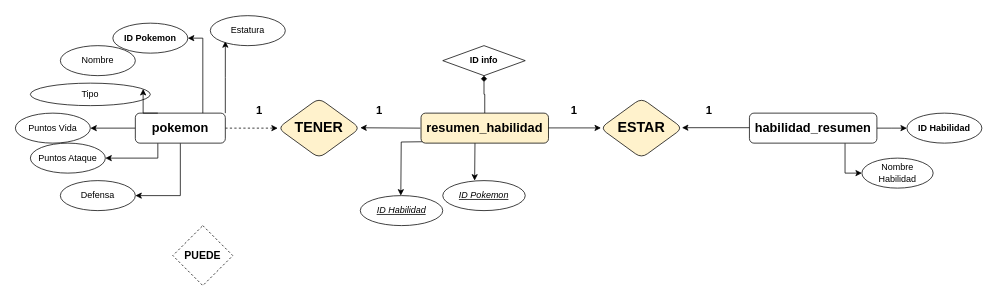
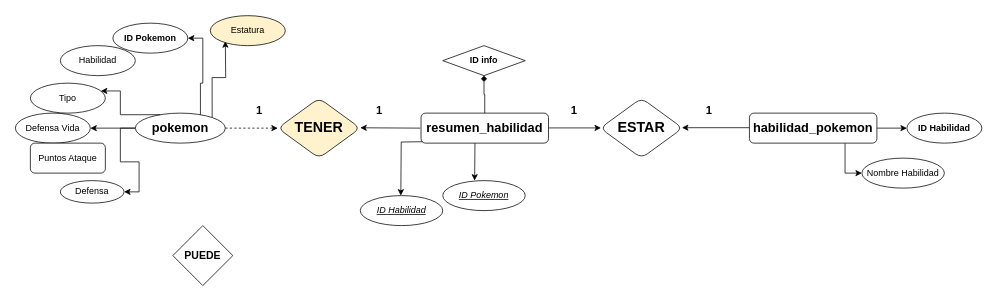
node "Estatura": fillcolor #ffffff -> #fff2cc
node "Nombre": label "Nombre" -> "Habilidad"
node "Tipo": size 120x23 -> 75x30
node "Puntos Vida": label "Puntos Vida" -> "Defensa Vida"
node "pokemon": shape rounded rectangle -> ellipse
node "resumen_habilidad": fillcolor #fff2cc -> #ffffff
node "ESTAR": fillcolor #fff2cc -> #ffffff
node "habilidad_resumen": label "habilidad_resumen" -> "habilidad_pokemon"
node "Puntos Ataque": shape ellipse -> rounded rectangle
edge "pokemon" -> "Puntos Ataque": removed
node "Nombre Habilidad": size 71x30 -> 83x30
node "Defensa": size 75x30 -> 64x23
node "PUEDE": style dashed -> solid
